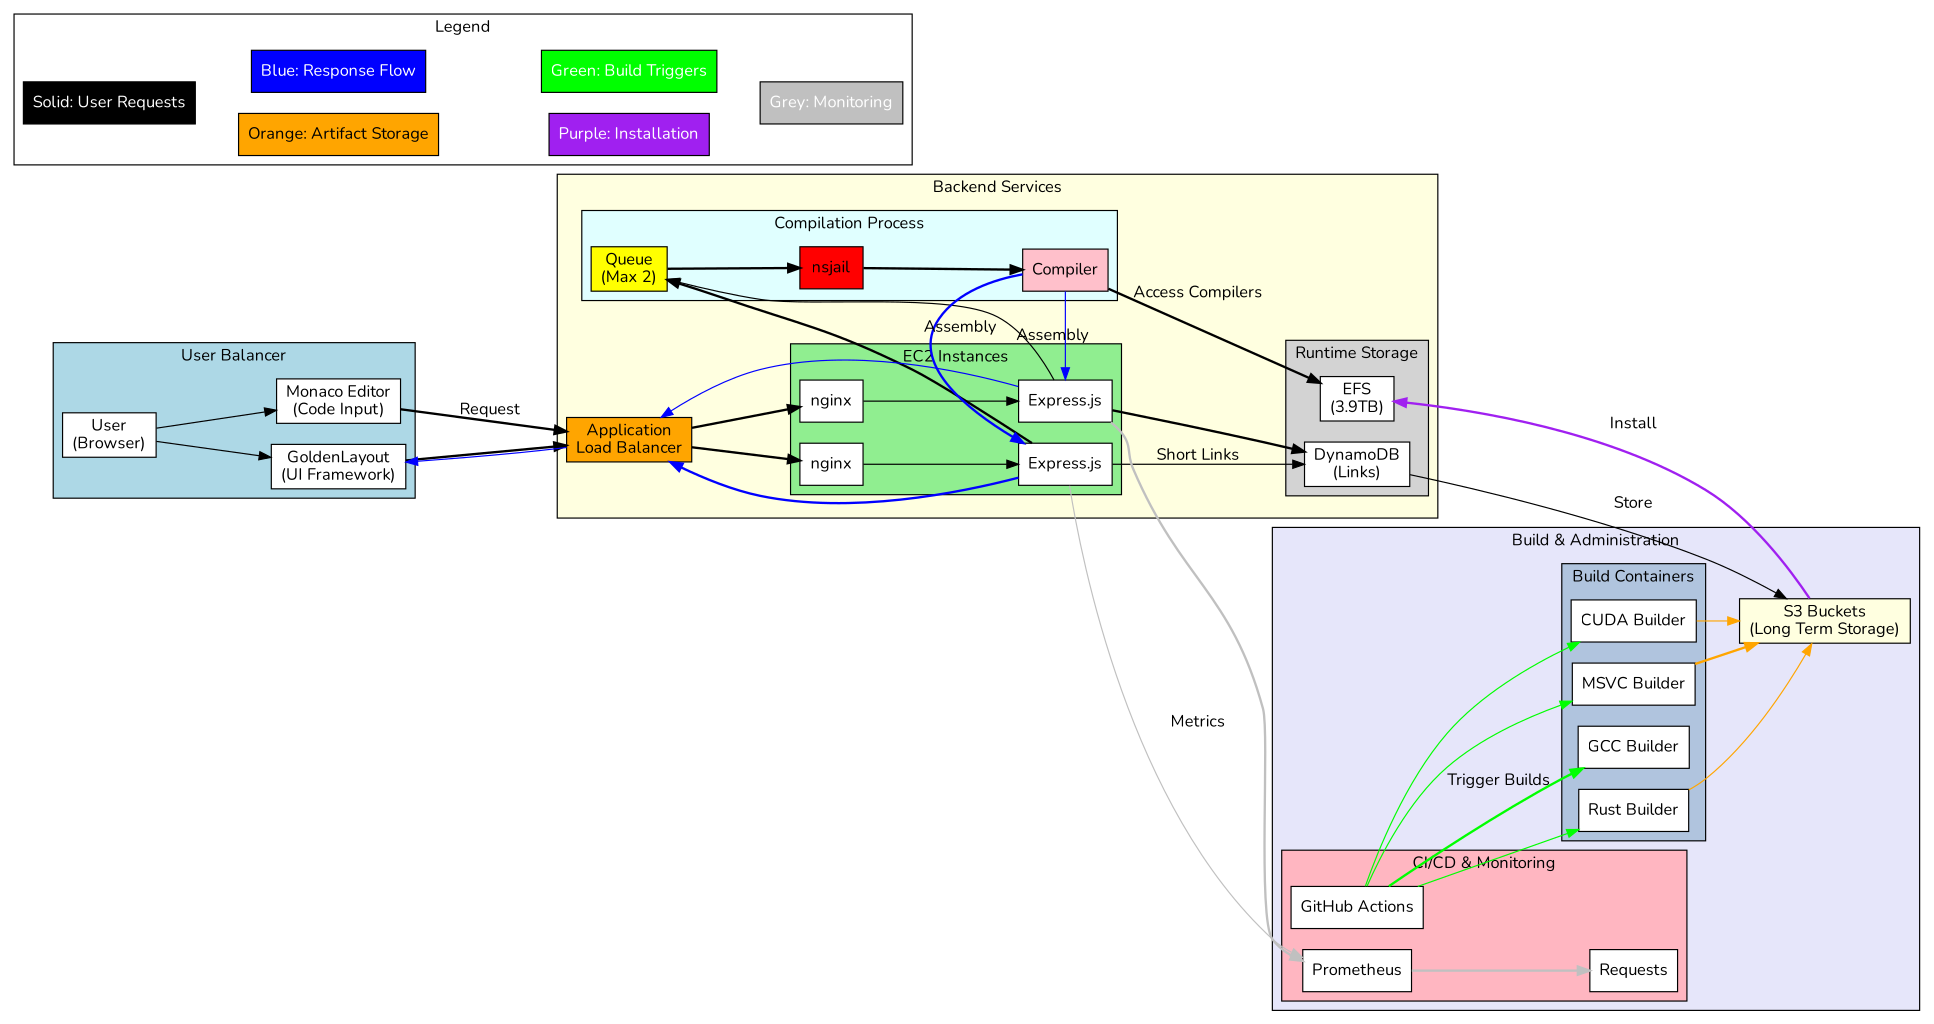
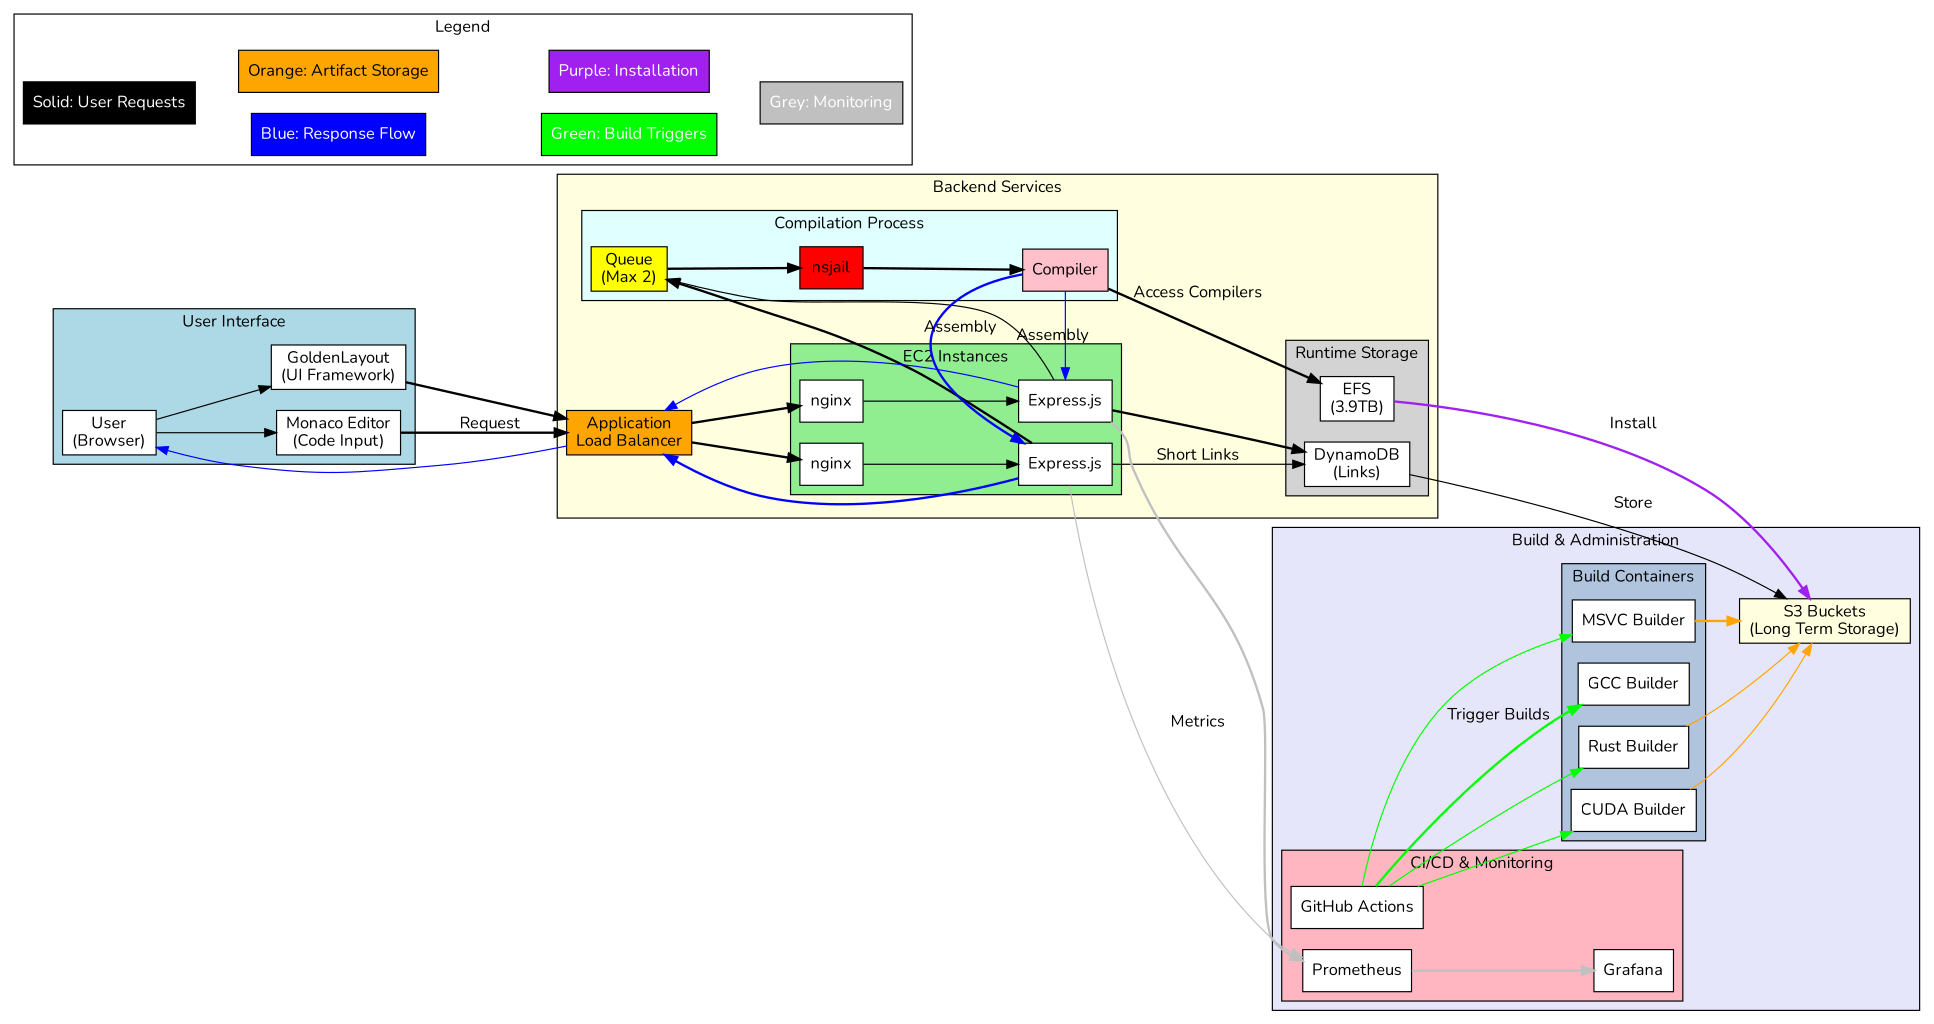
cluster "User Balancer": label "User Balancer" -> "User Interface"
edge "Application Load Balancer" -> "GoldenLayout (UI Framework)": now "Application Load Balancer" -> "User (Browser)"
edge "S3 Buckets (Long Term Storage)" -> "EFS (3.9TB)": reversed
node "Requests": label "Requests" -> "Grafana"
